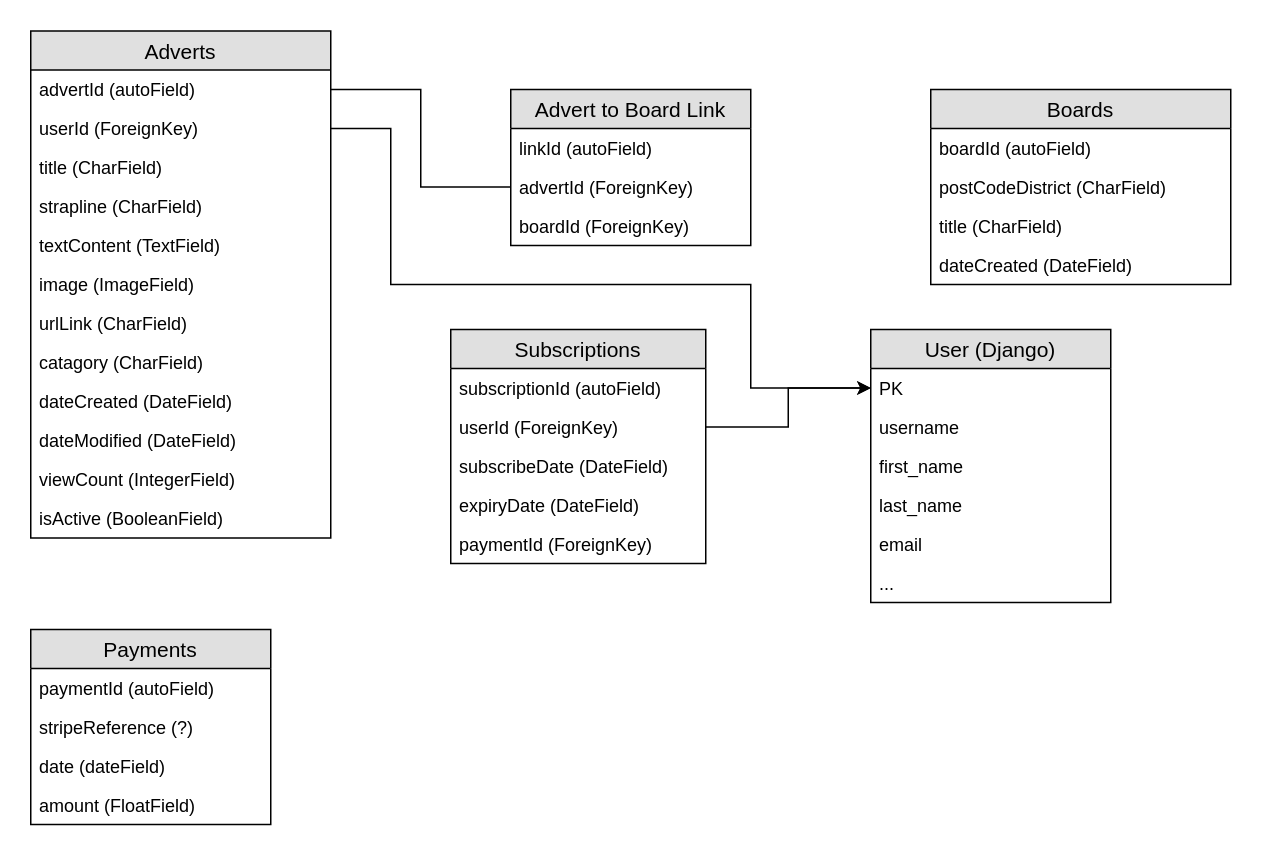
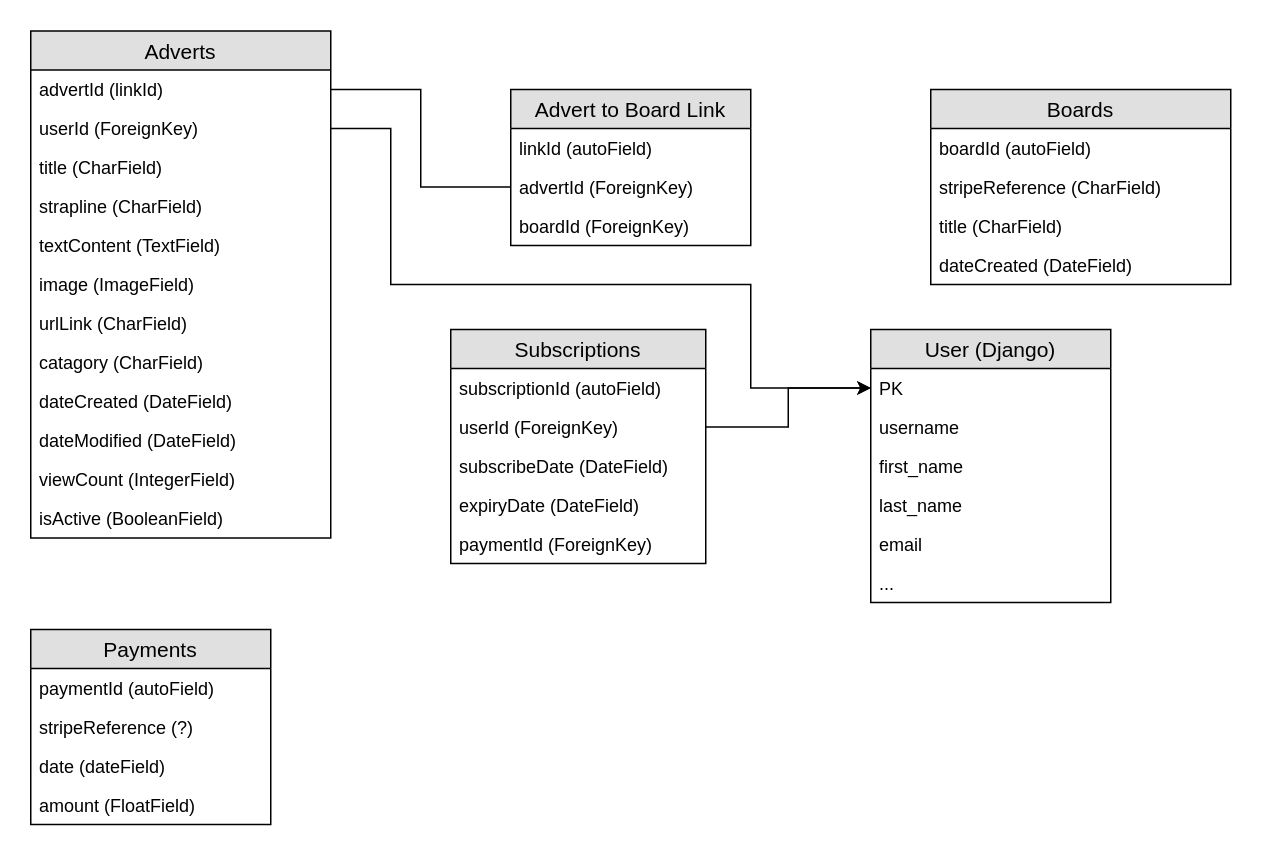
node "advertId (autoField)": label "advertId (autoField)" -> "advertId (linkId)"
node "postCodeDistrict (CharField)": label "postCodeDistrict (CharField)" -> "stripeReference (CharField)"
